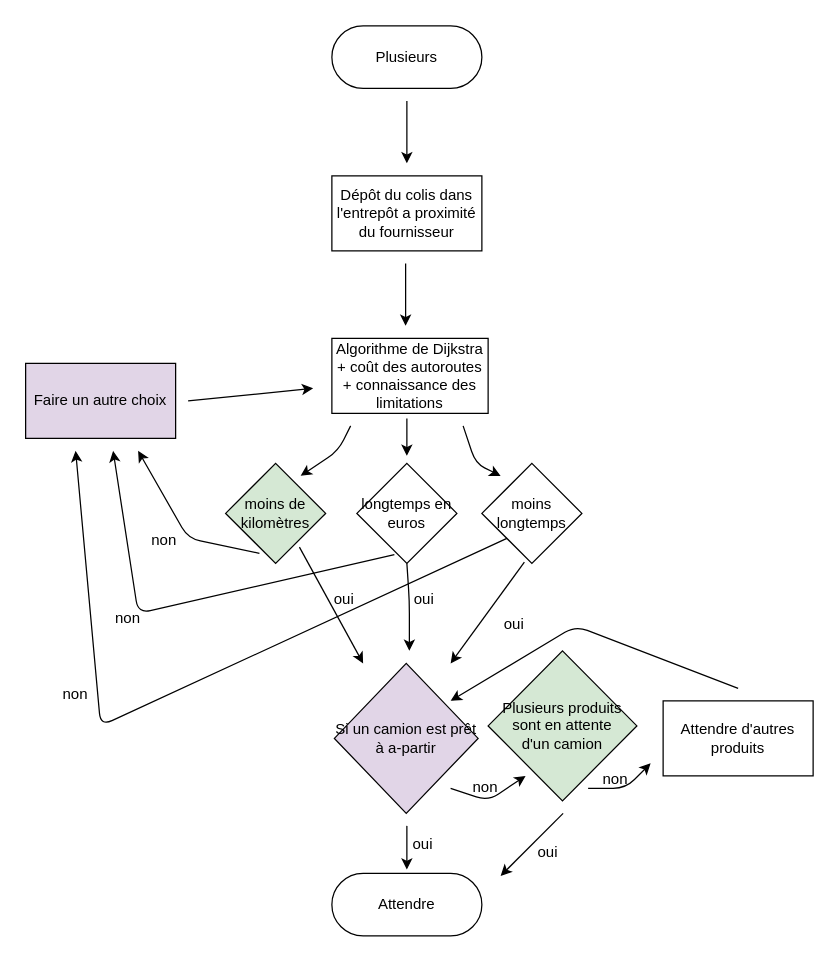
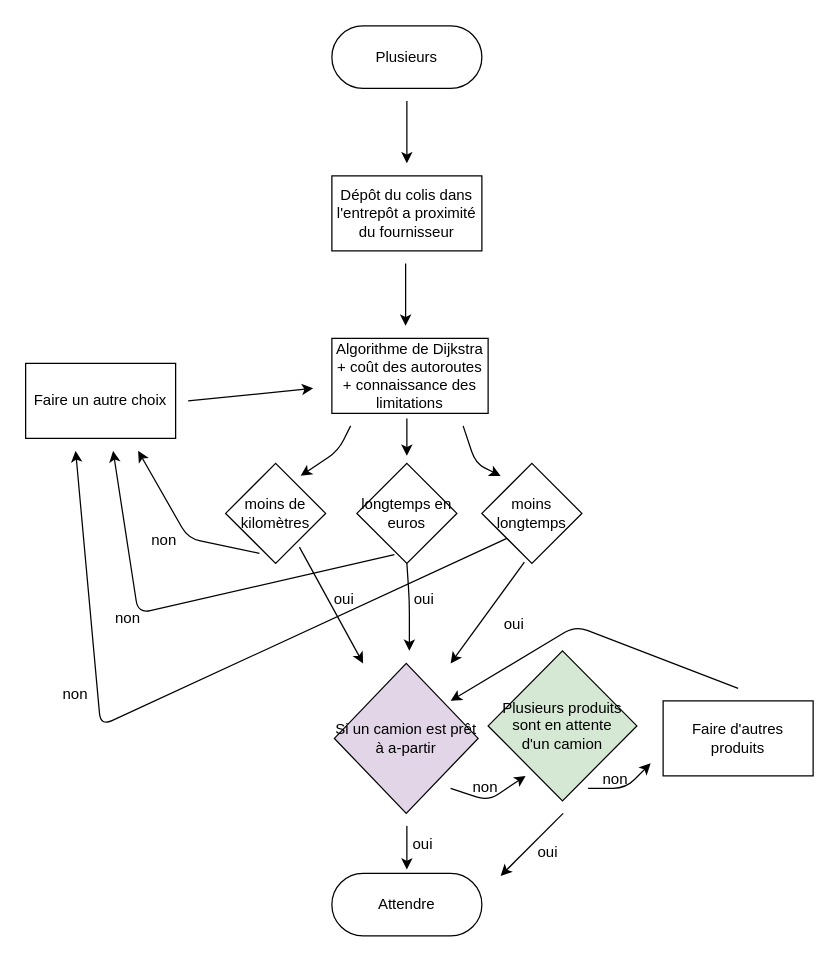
node "Faire un autre choix": fillcolor #e1d5e7 -> #ffffff
node "moins de kilomètres": fillcolor #d5e8d4 -> #ffffff
node "Attendre d'autres produits": label "Attendre d'autres produits" -> "Faire d'autres produits"
